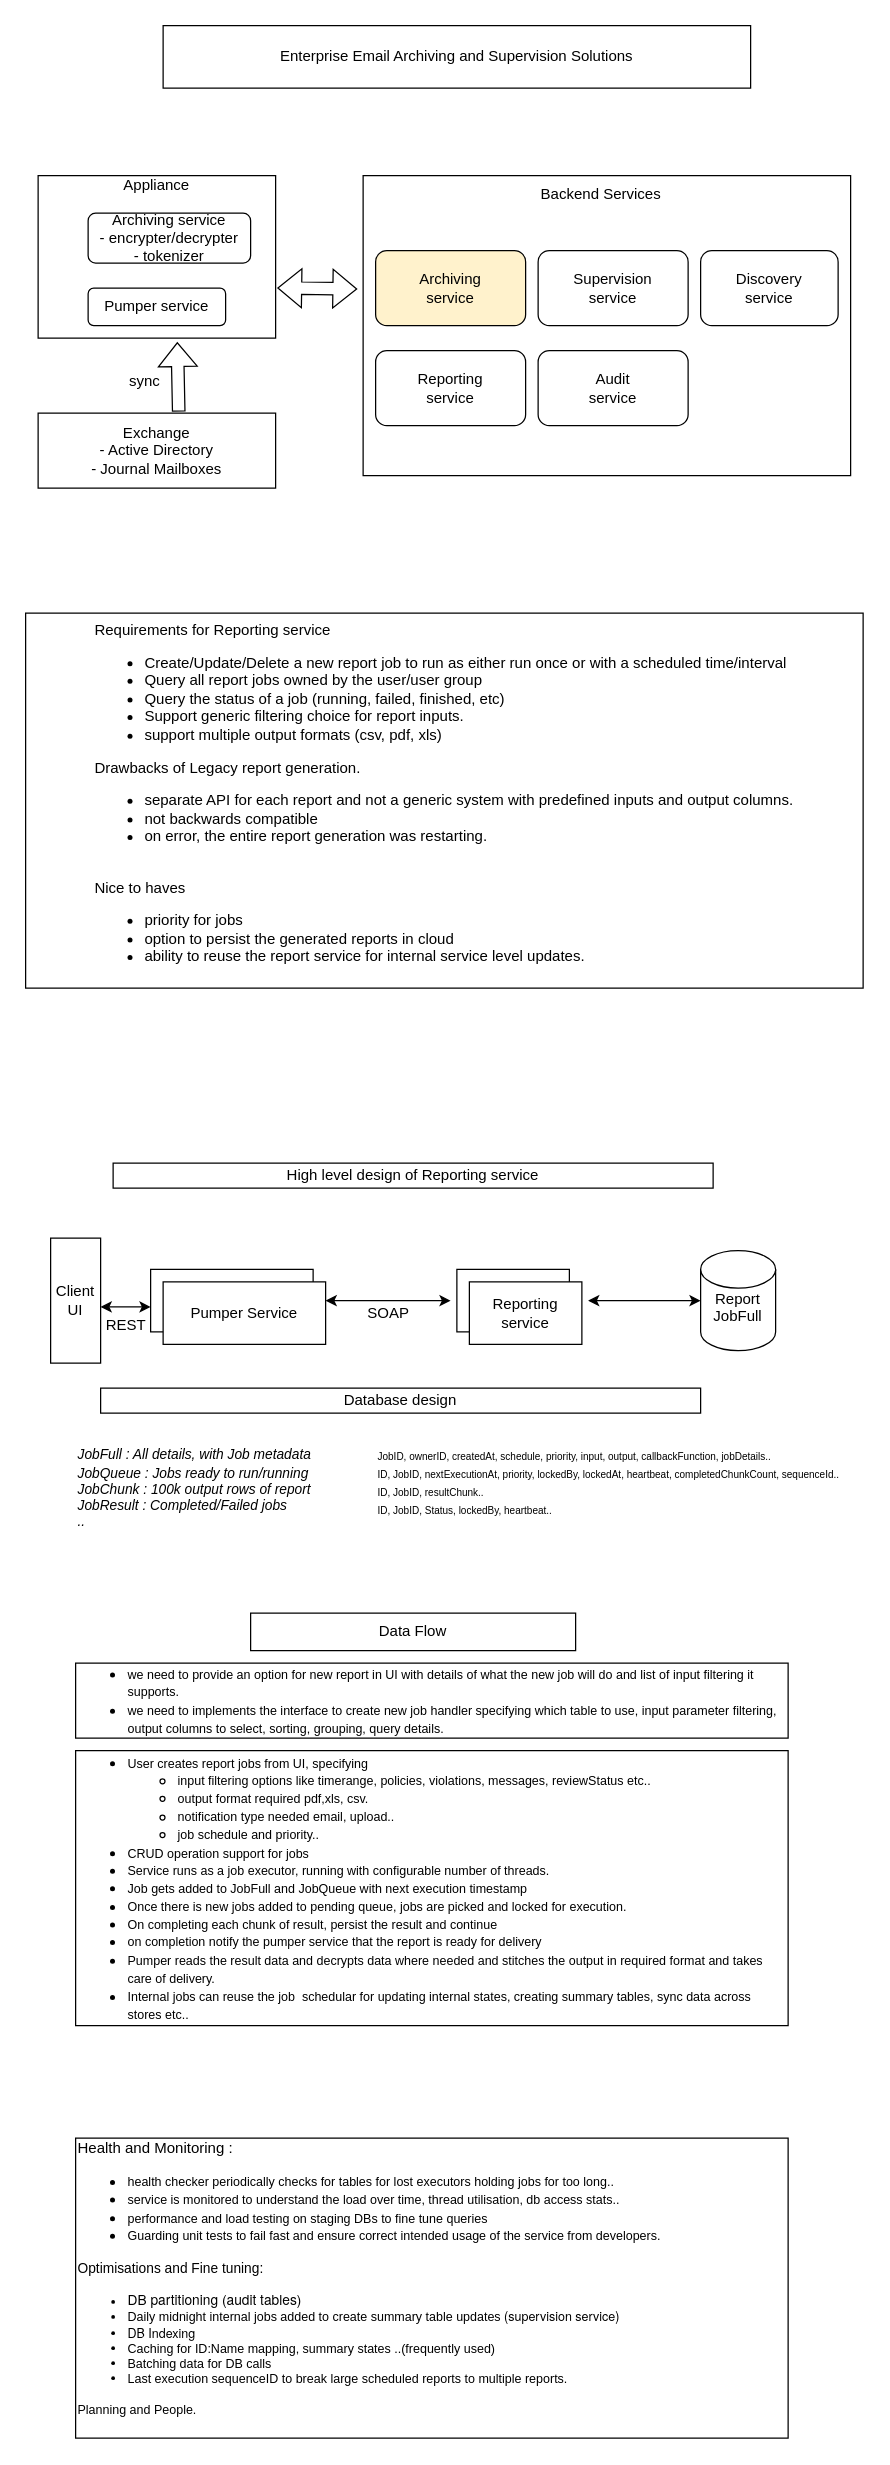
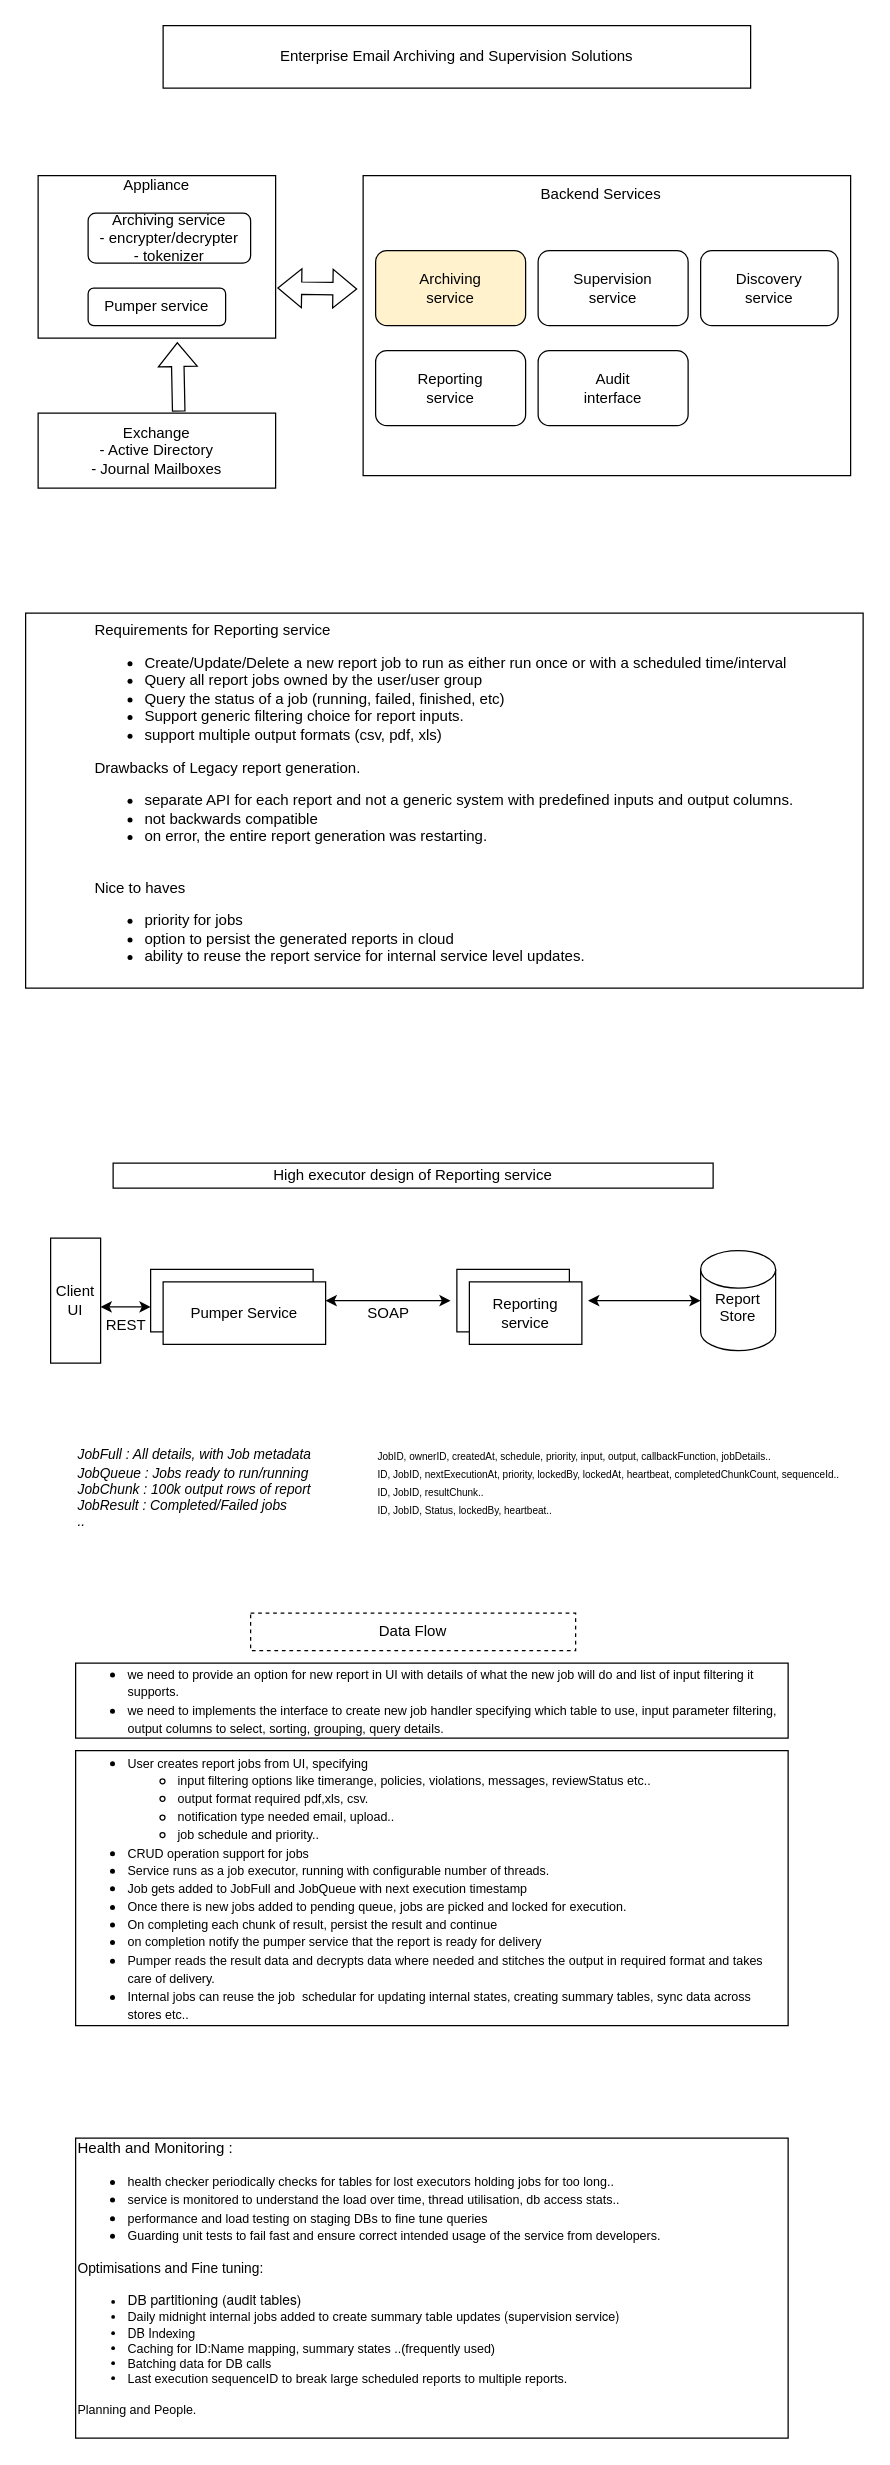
node "sync": removed
node "Audit service": label "Audit service" -> "Audit interface"
node "High level design of Reporting service": label "High level design of Reporting service" -> "High executor design of Reporting service"
node "Report JobFull": label "Report JobFull" -> "Report Store"
node "Database design": removed
node "Data Flow": style solid -> dashed
